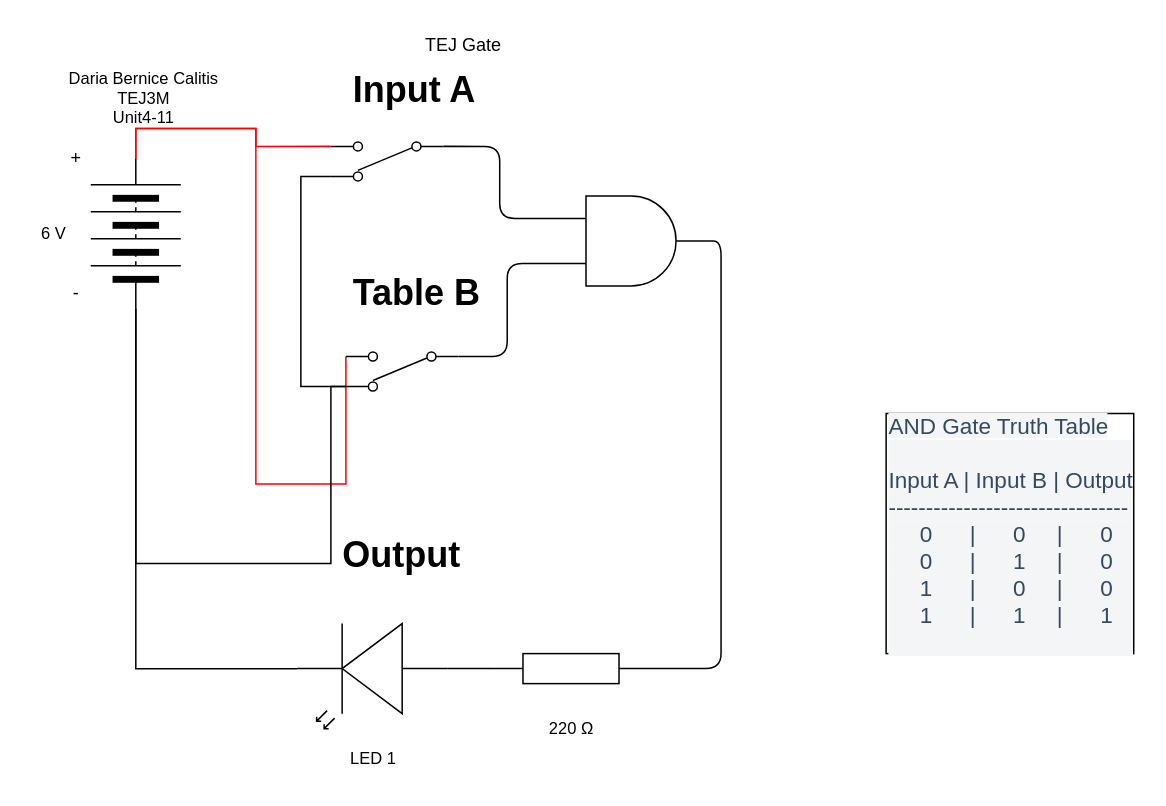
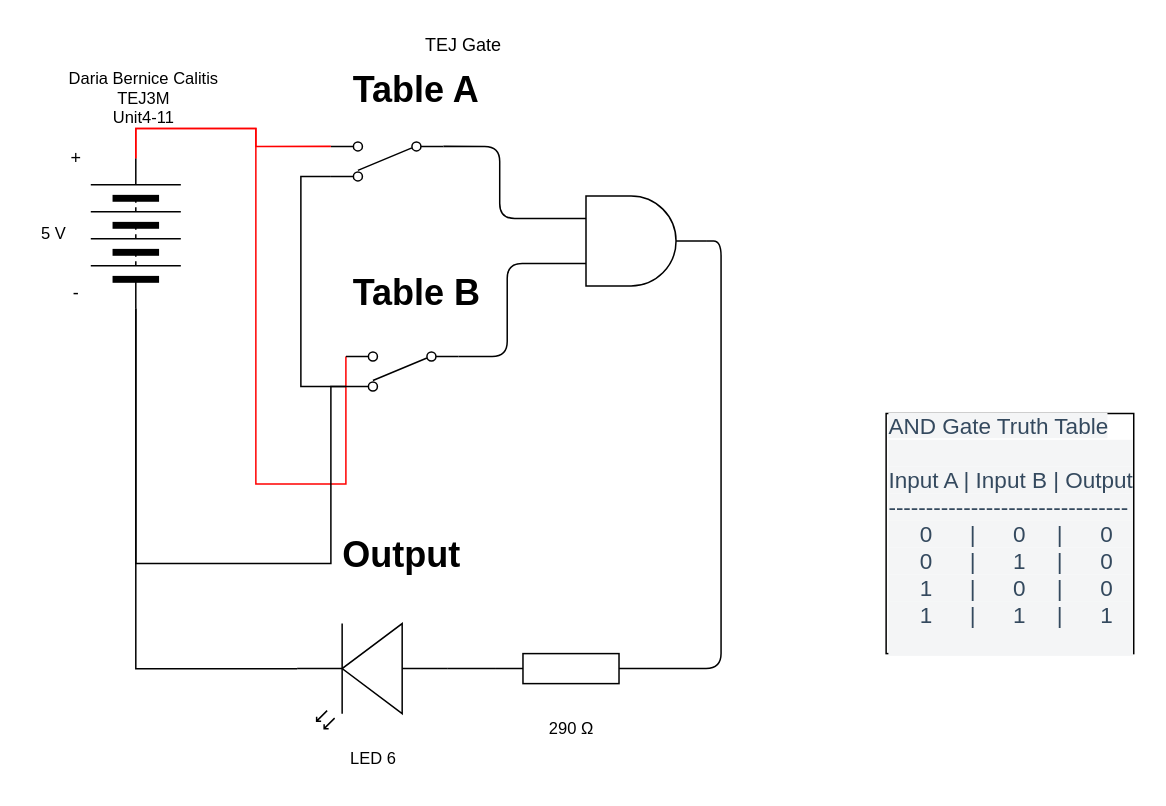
node "Input A": label "Input A" -> "Table A"
node "6 V": label "6 V" -> "5 V"
node "220 Ω": label "220 Ω" -> "290 Ω"
node "LED 1": label "LED 1" -> "LED 6"
